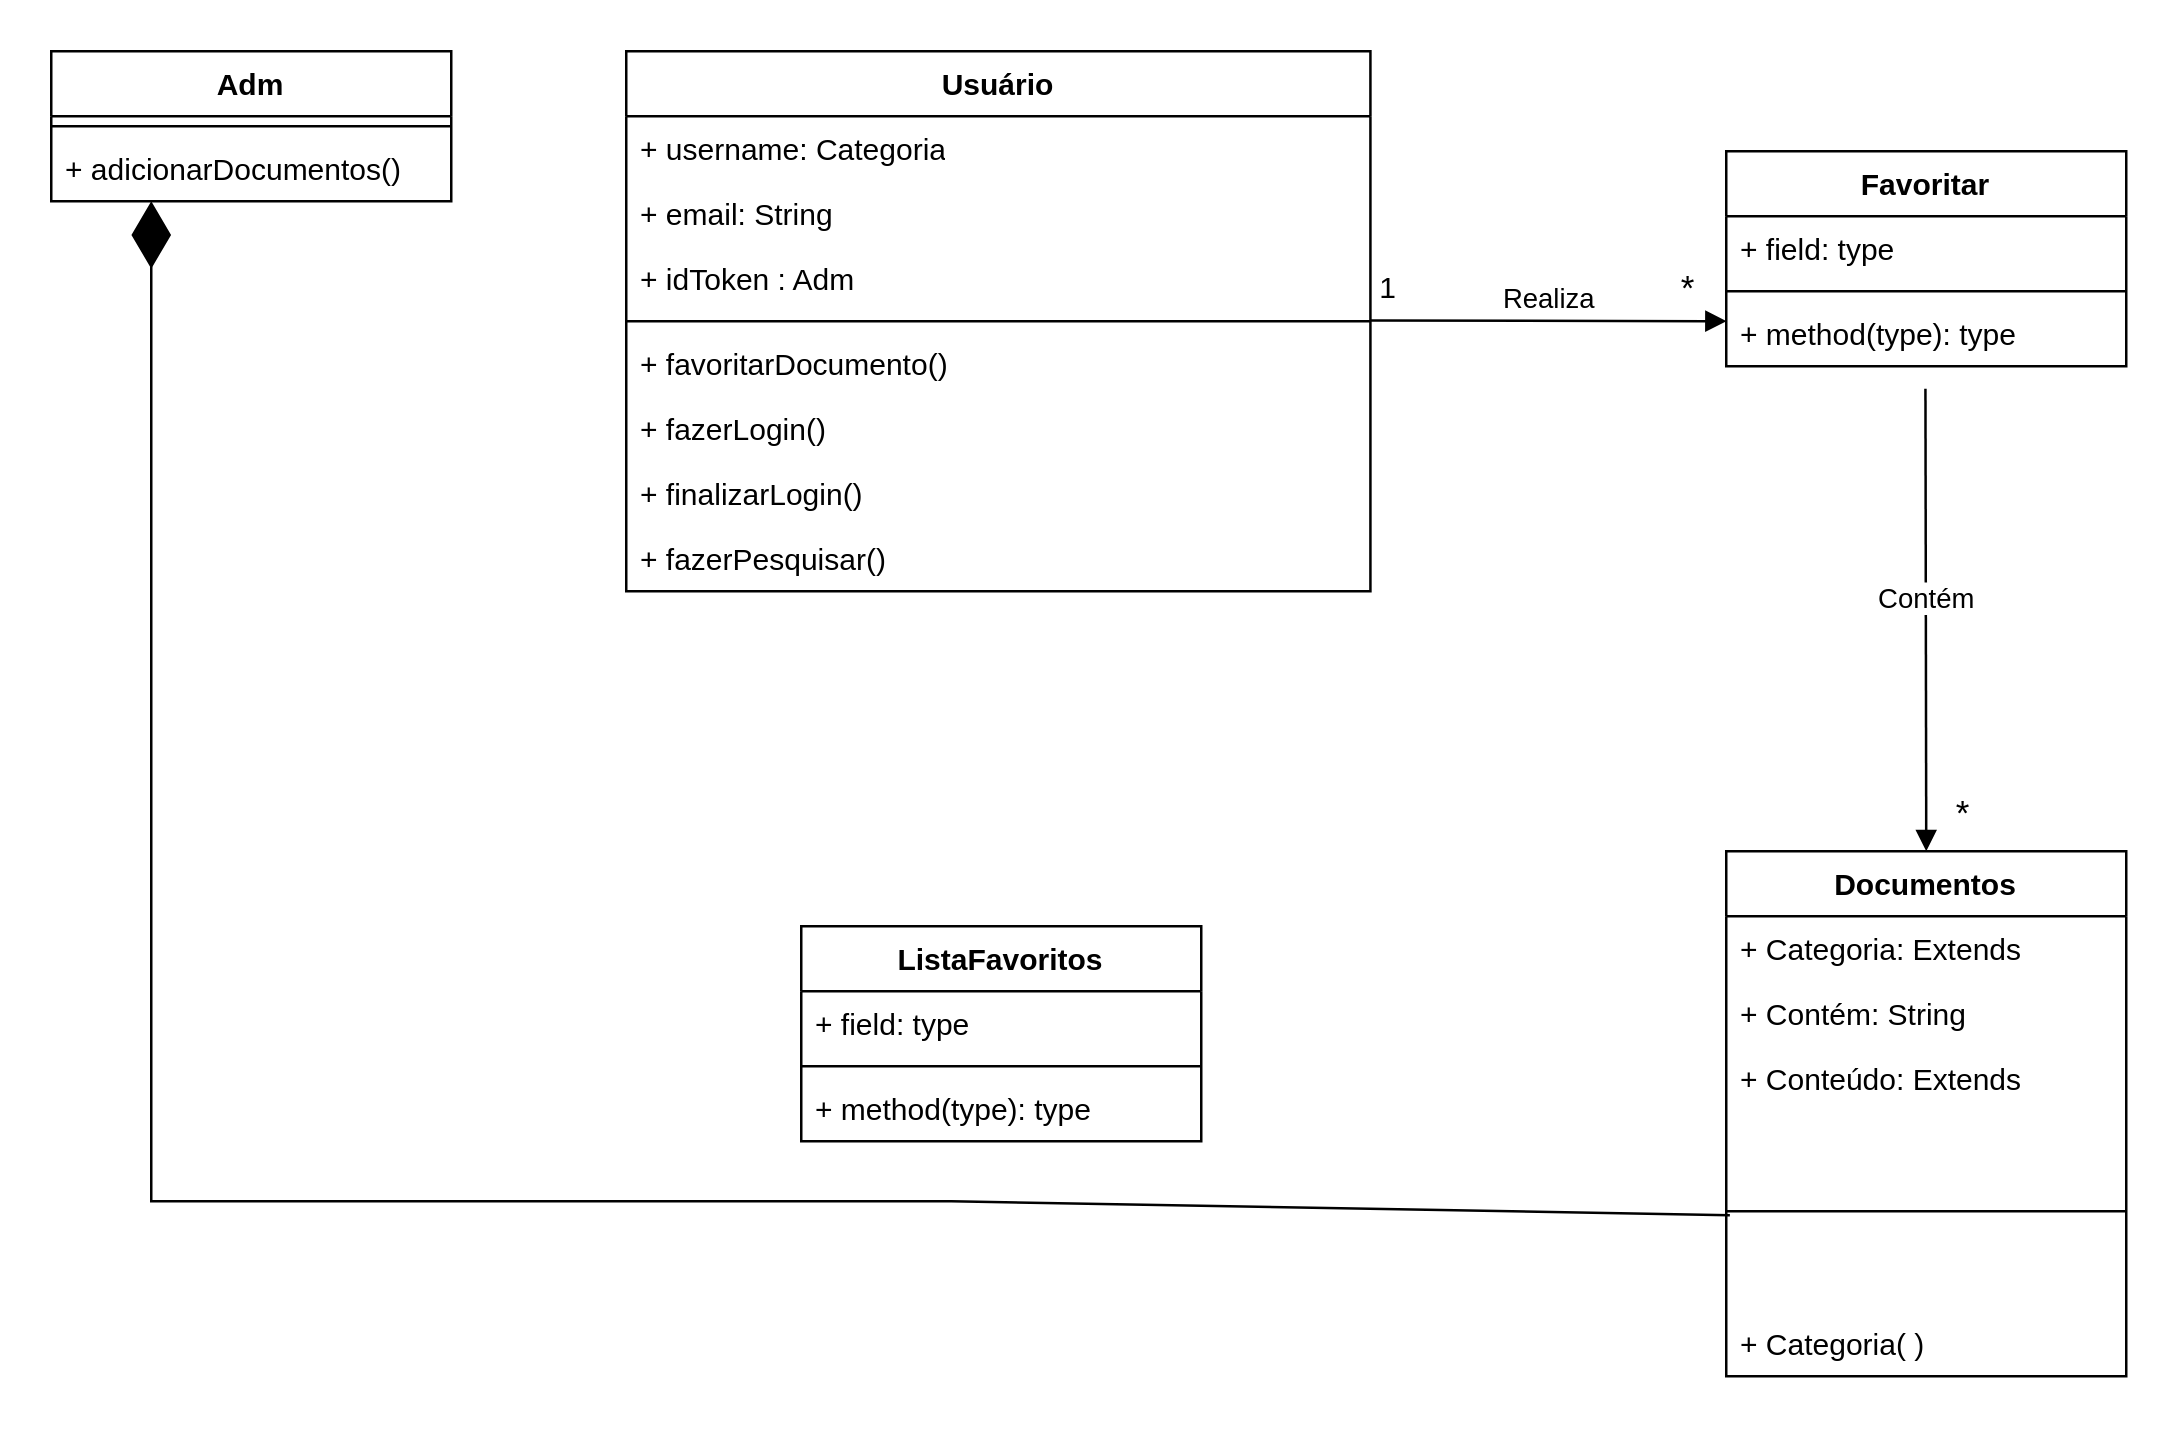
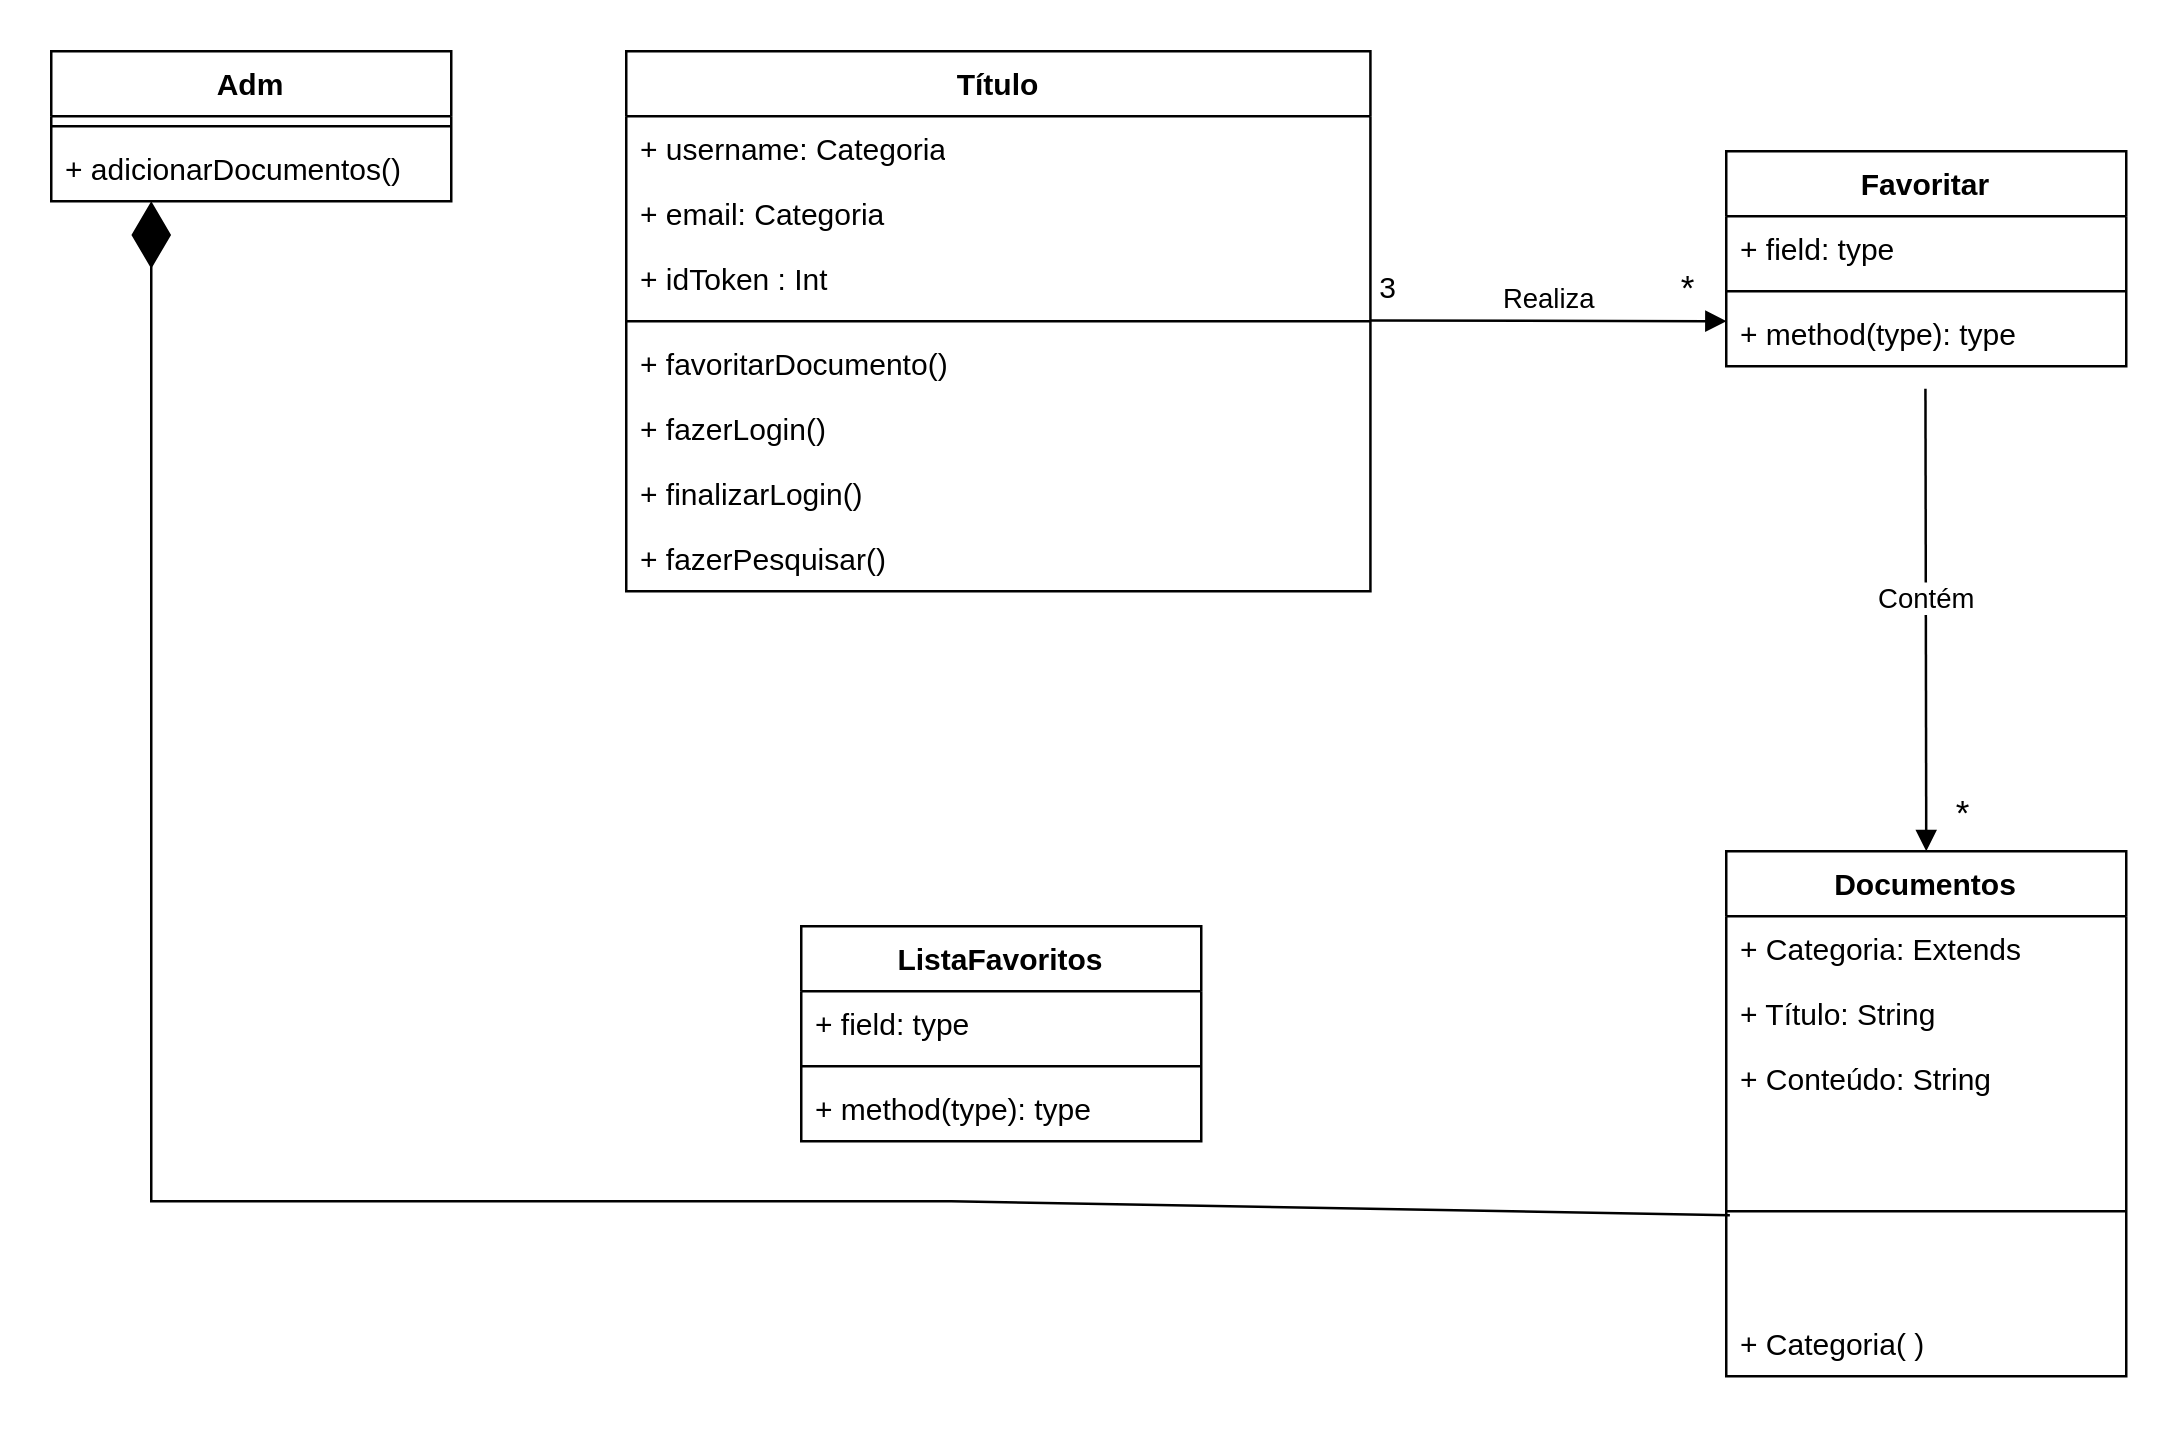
node "Usuário": label "Usuário" -> "Título"
node "+ email: String": label "+ email: String" -> "+ email: Categoria"
node "+ idToken : Adm": label "+ idToken : Adm" -> "+ idToken : Int"
node "1": label "1" -> "3"
node "+ Contém: String": label "+ Contém: String" -> "+ Título: String"
node "+ Conteúdo: Extends": label "+ Conteúdo: Extends" -> "+ Conteúdo: String"
